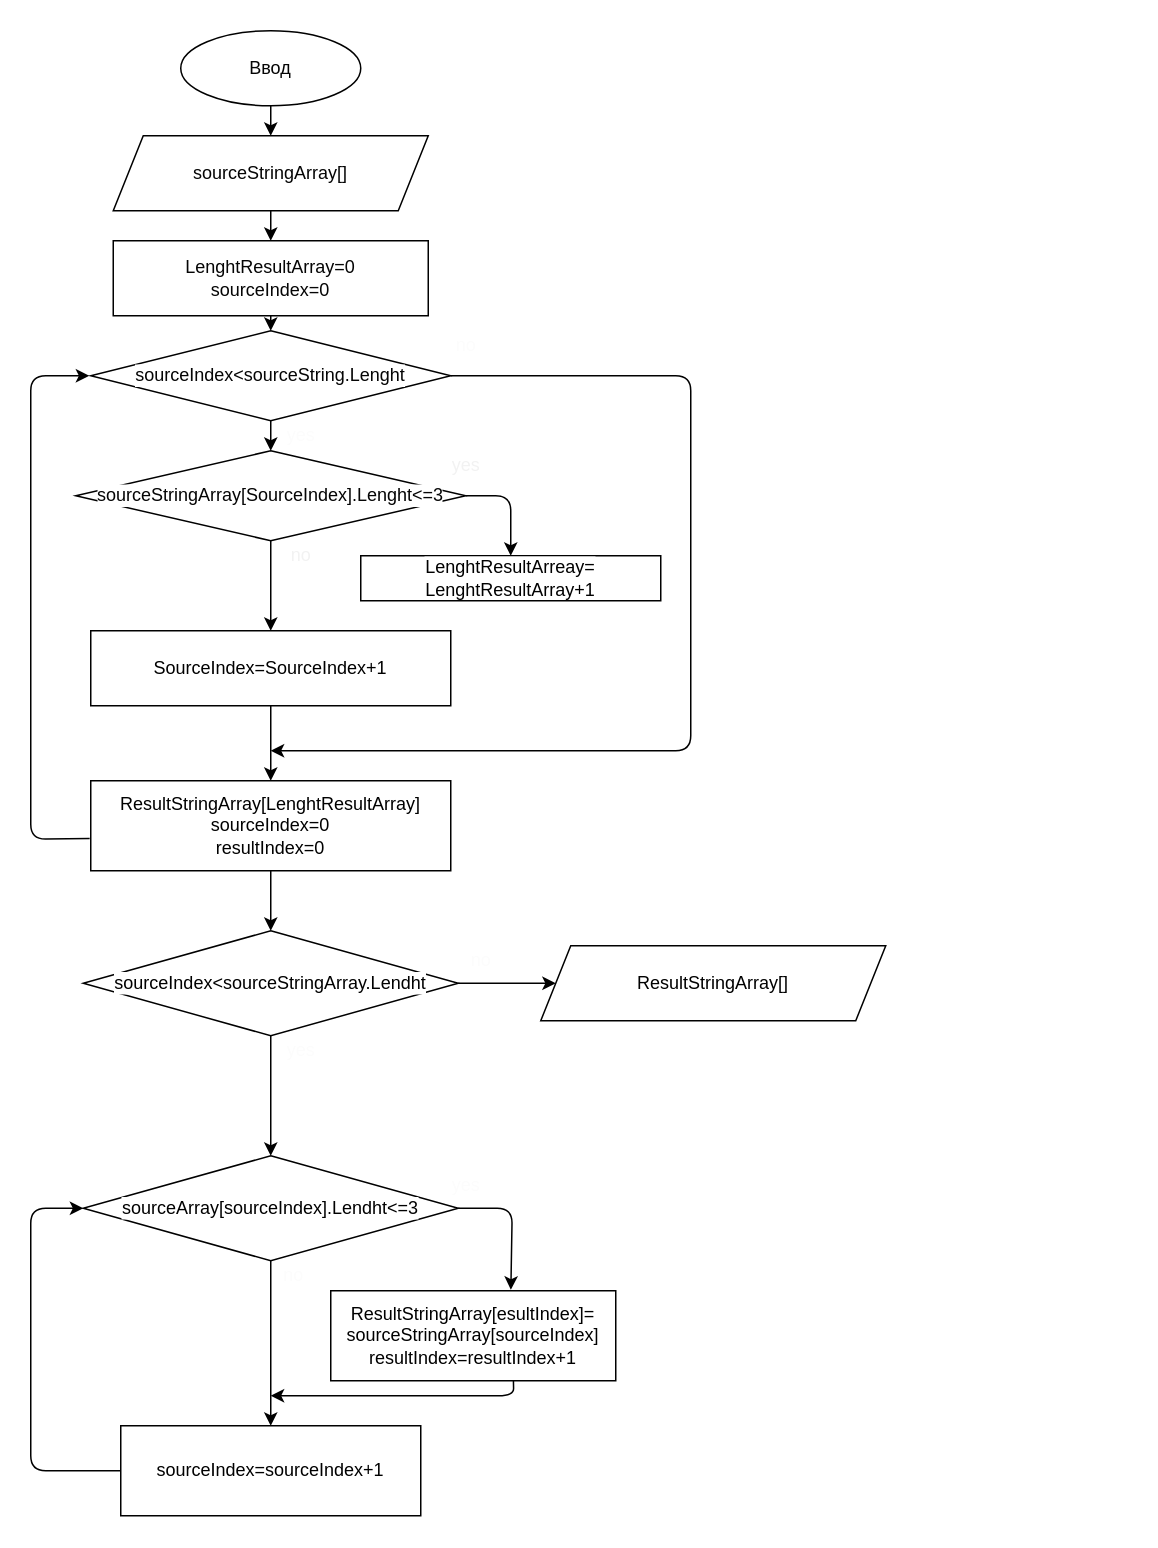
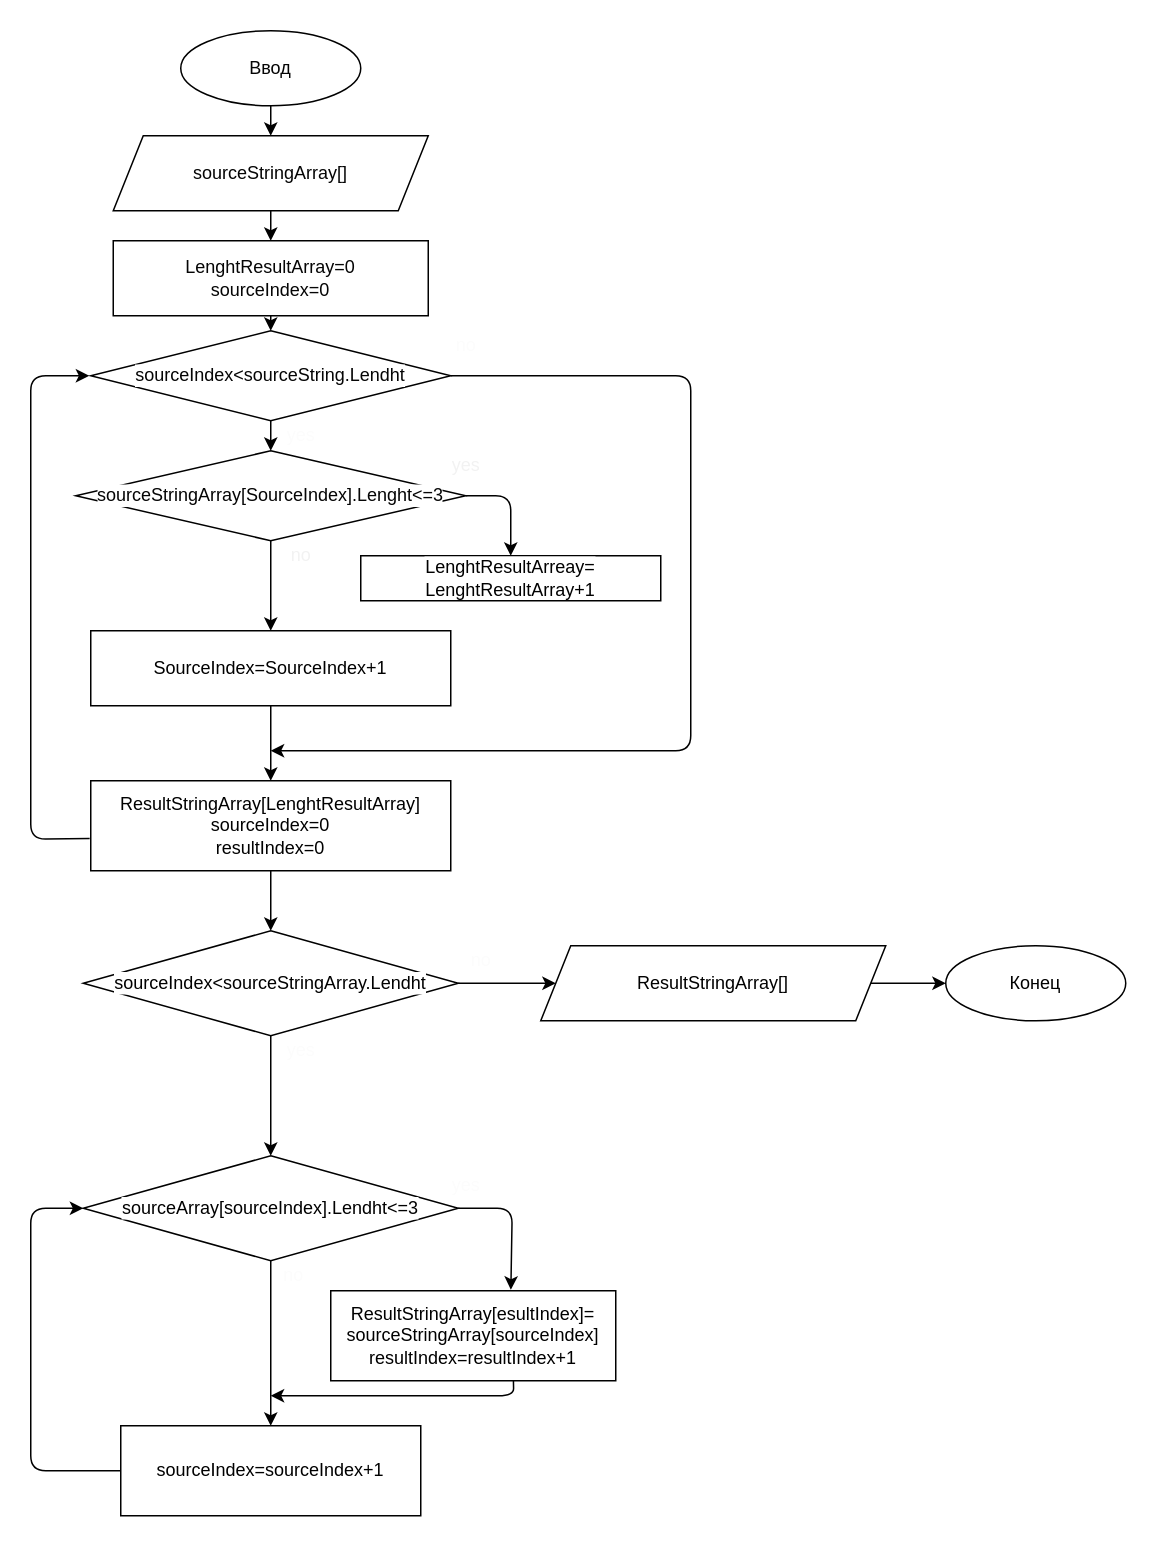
node "sourceIndex<sourceString.Lenght": label "sourceIndex<sourceString.Lenght" -> "sourceIndex<sourceString.Lendht"
edge "ResultStringArray[]" -> "Конец": added
node "Конец": added
